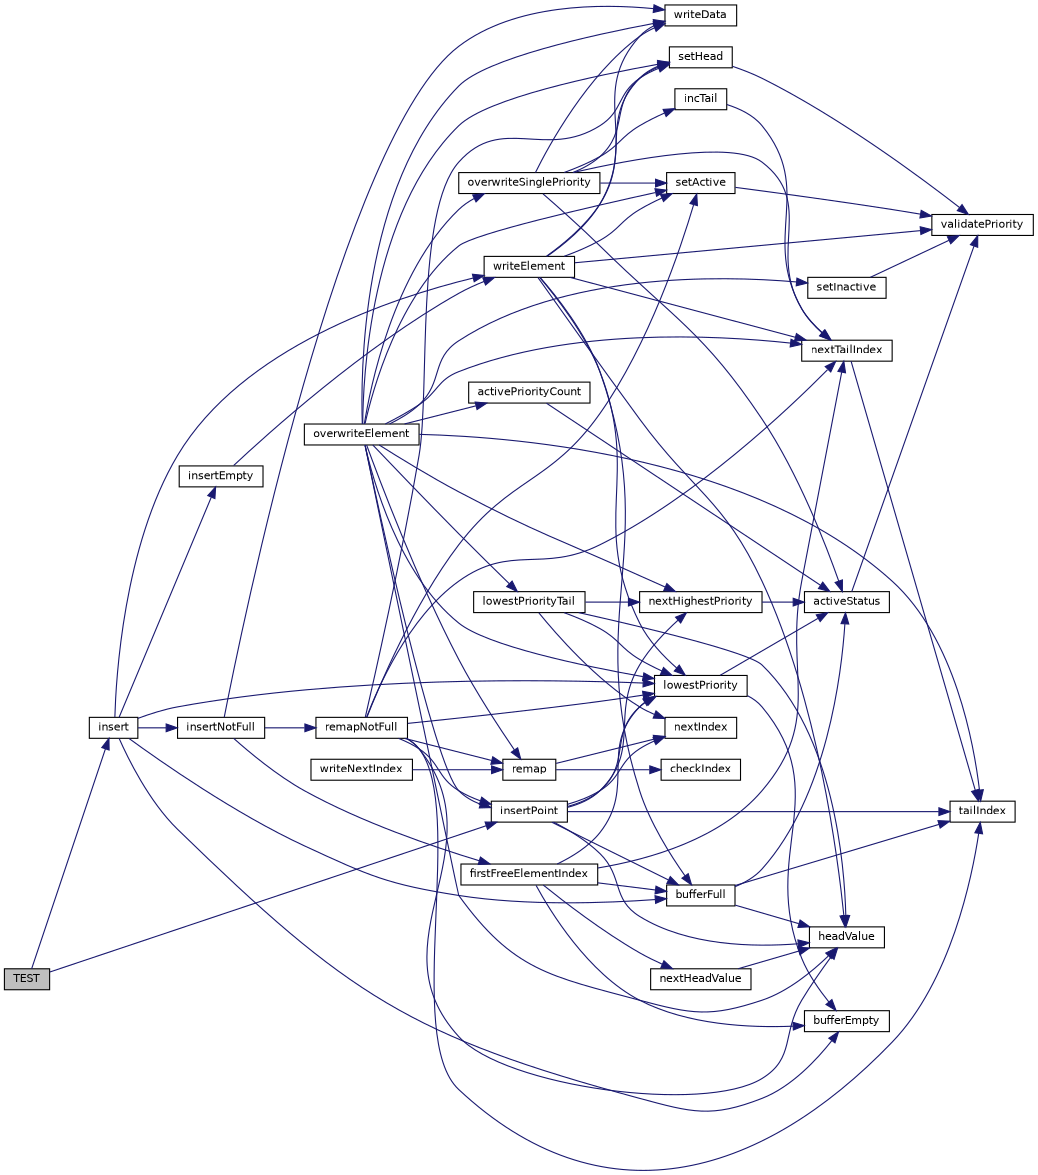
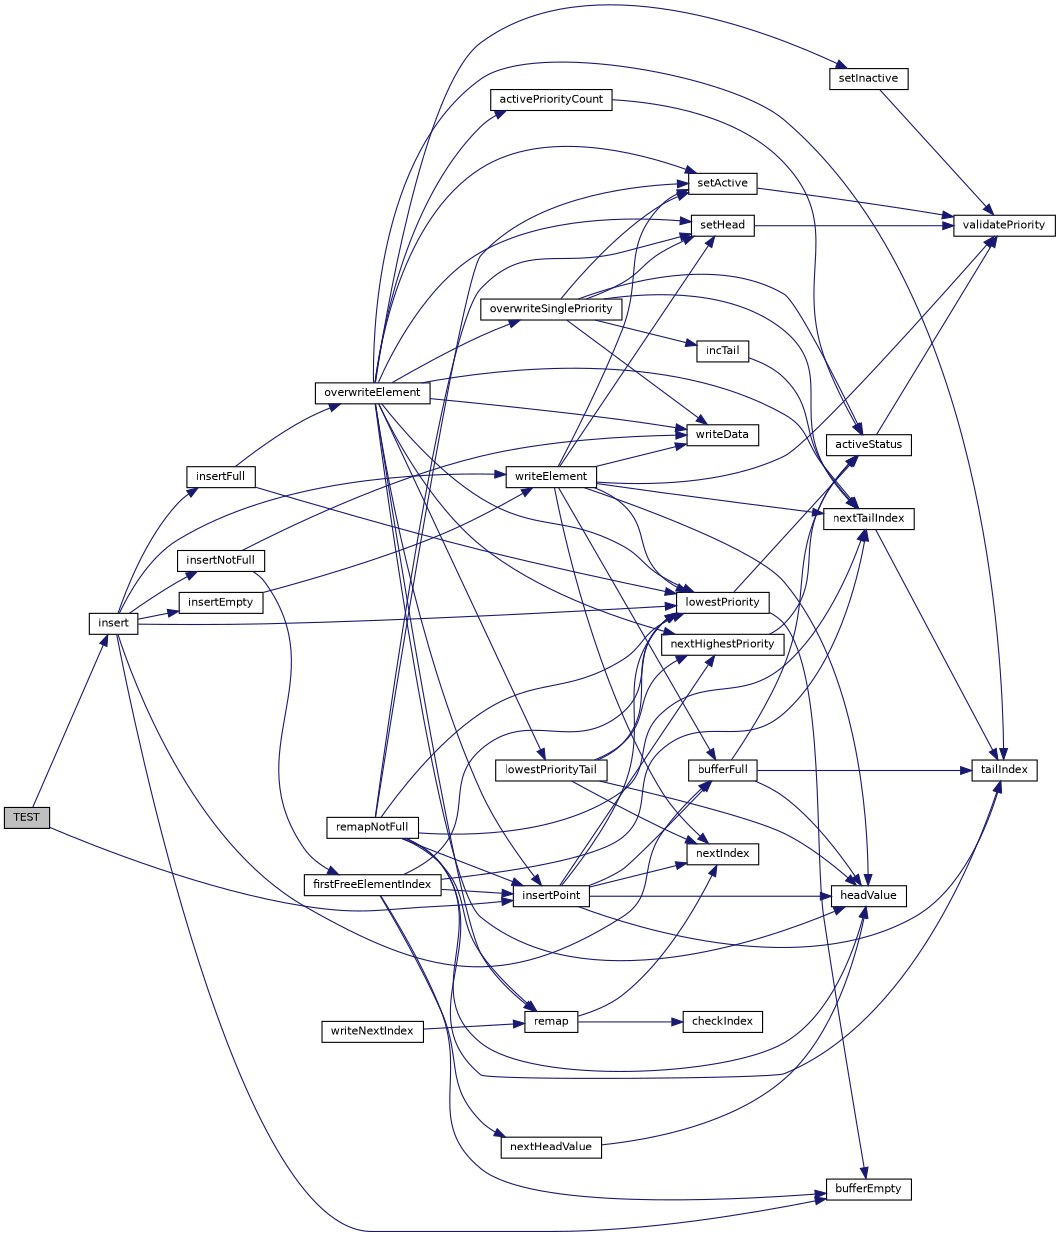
node "insertFull": added
edge "writeElement" -> "nextIndex": added
edge "insertNotFull" -> "remapNotFull": removed
edge "firstFreeElementIndex" -> "bufferFull": now "firstFreeElementIndex" -> "insertPoint"
